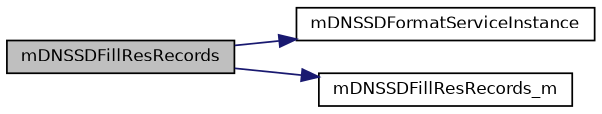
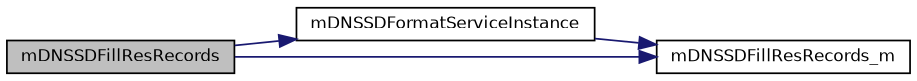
edge "mDNSSDFormatServiceInstance" -> "mDNSSDFillResRecords_m": added
